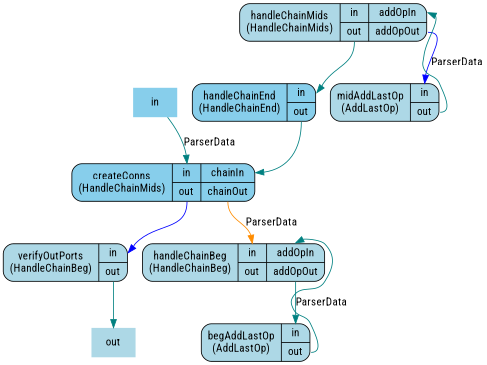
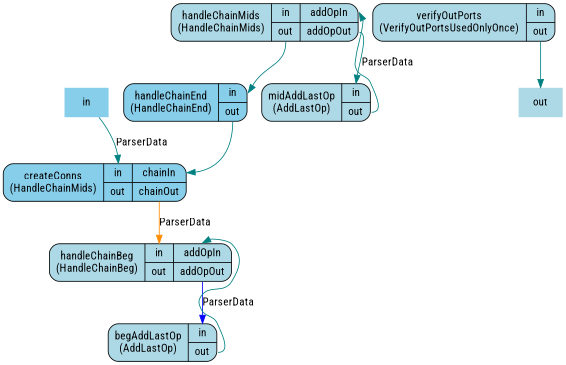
edge "handleChainMids" -> "midAddLastOp": color blue -> teal
edge "createConns" -> "verifyOutPorts": removed
node "verifyOutPorts": text "(HandleChainBeg)" -> "(VerifyOutPortsUsedOnlyOnce)"
edge "handleChainBeg" -> "begAddLastOp": color teal -> blue
